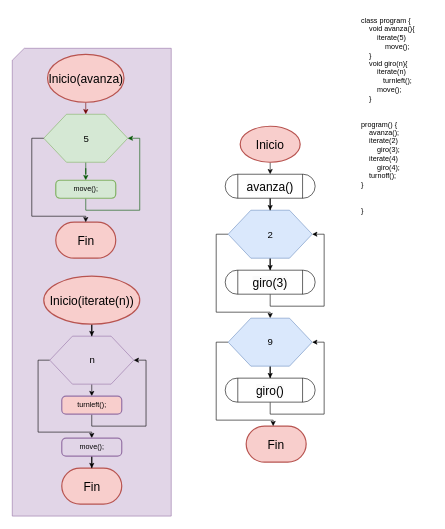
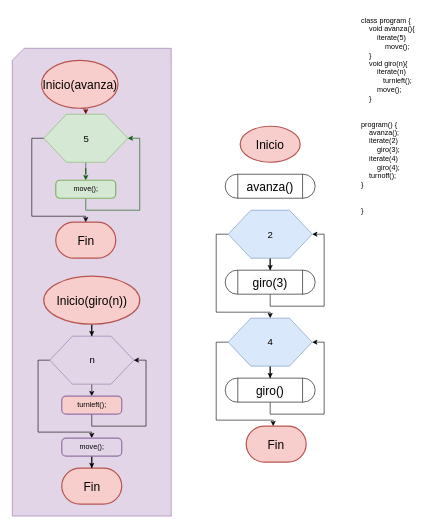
node "Inicio(avanza)": moved (86, 78) -> (80, 84)
edge "Inicio" -> "avanza()": removed
edge "avanza()" -> "2": removed
node "Inicio(iterate(n))": label "Inicio(iterate(n))" -> "Inicio(giro(n))"
node "9": label "9" -> "4"
